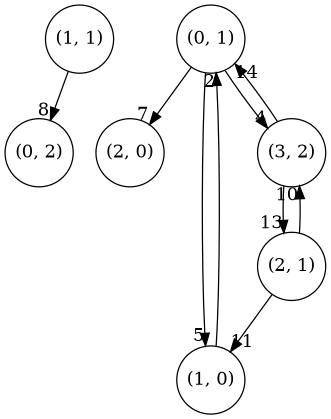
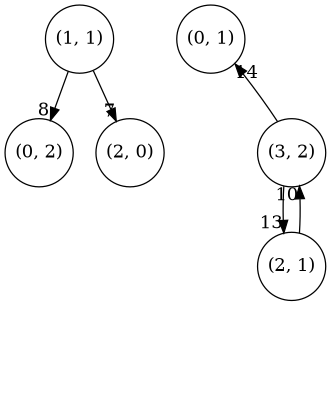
edge "(0, 1)" -> "(2, 0)": now "(1, 1)" -> "(2, 0)"
edge "(0, 1)" -> "(3, 2)": removed
node "(1, 0)": removed
